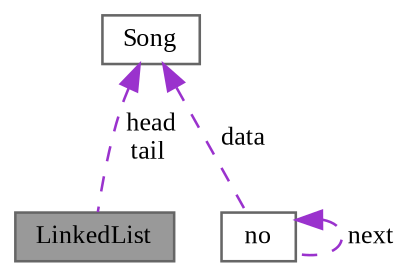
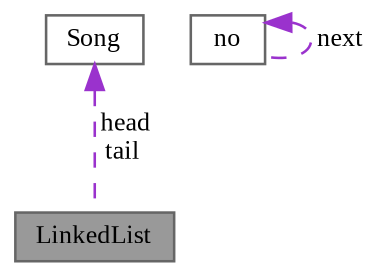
edge "no" -> "Song": removed, label "data"
